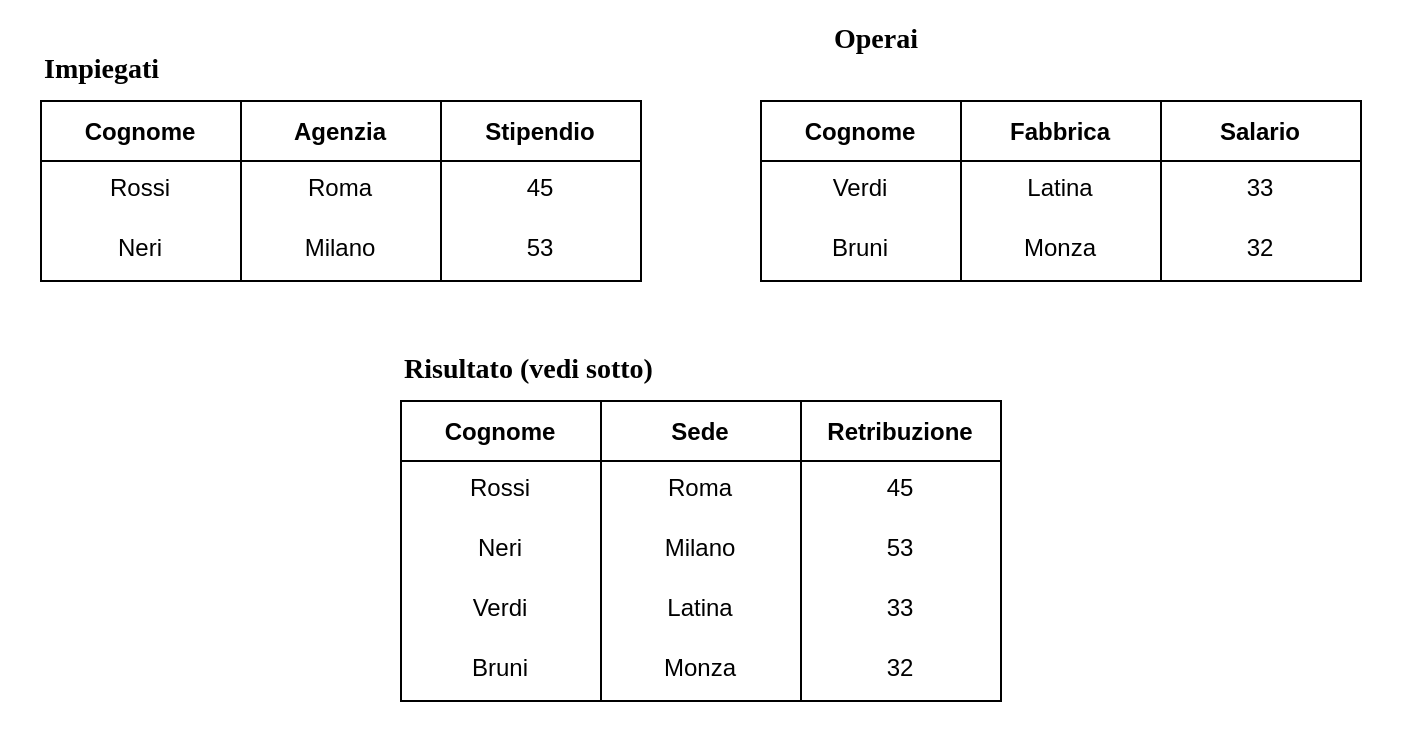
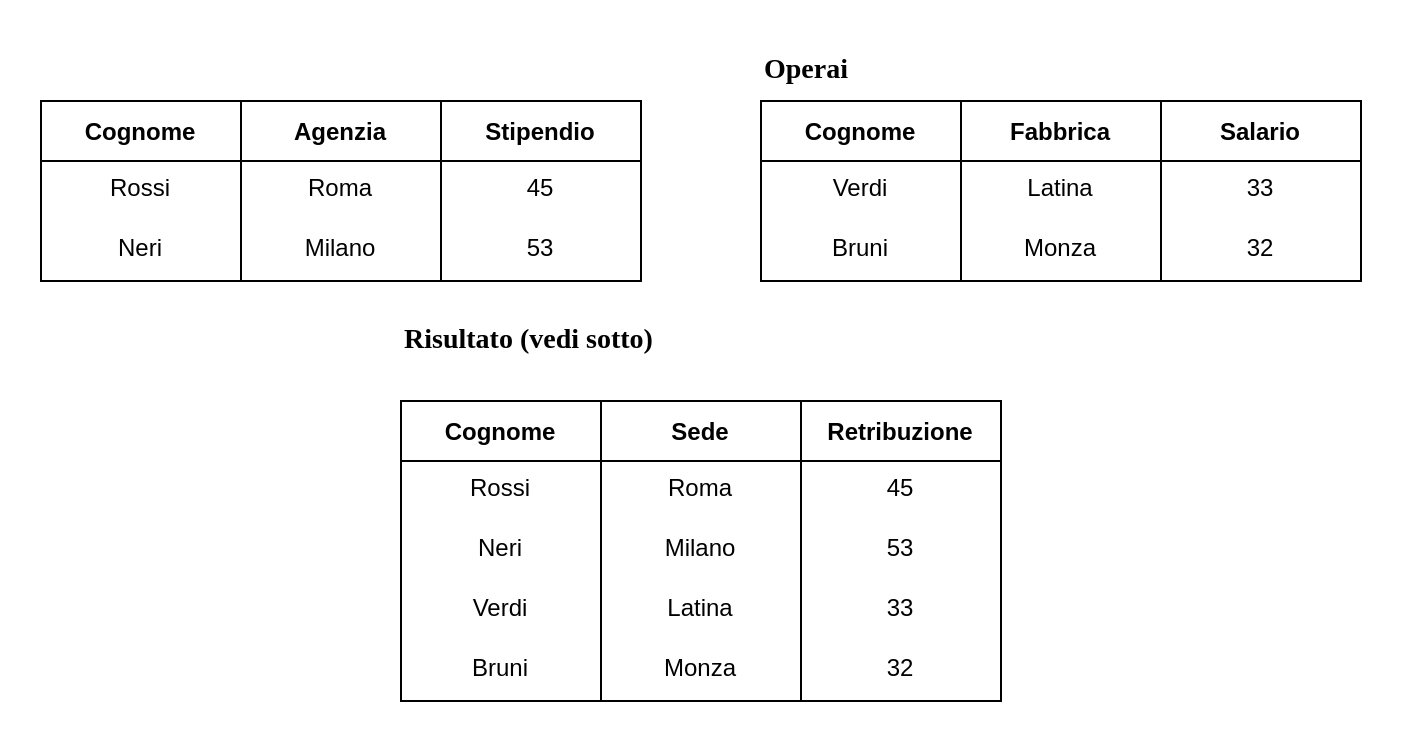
node "Operai": moved (901, 41) -> (831, 71)
node "Impiegati": removed
node "Risultato (vedi sotto)": moved (551, 371) -> (551, 341)
